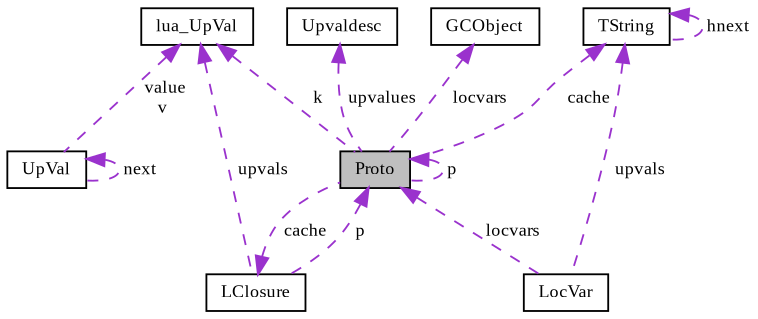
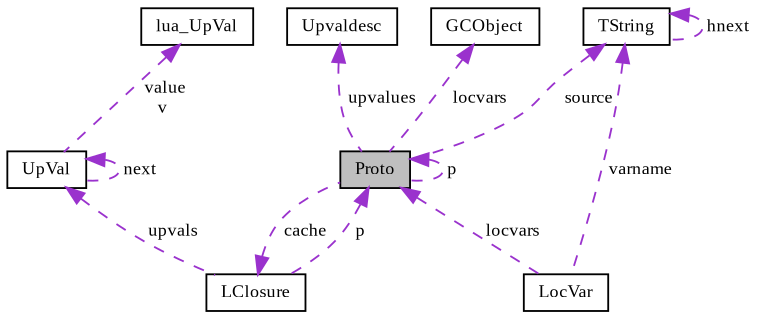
edge "Proto" -> "TString": label " cache" -> " source"
edge "Proto" -> "lua_UpVal": removed, label "k"
edge "LClosure" -> "lua_UpVal": now "LClosure" -> "UpVal"
edge "LocVar" -> "TString": label " upvals" -> " varname"
